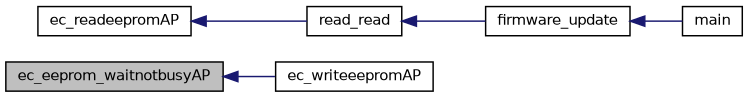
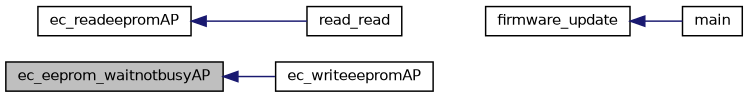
edge "firmware_update" -> "read_read": removed
